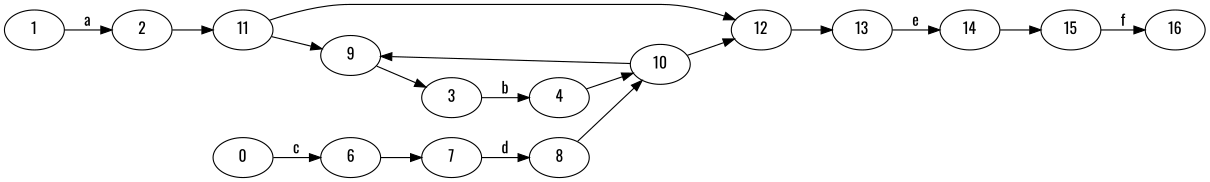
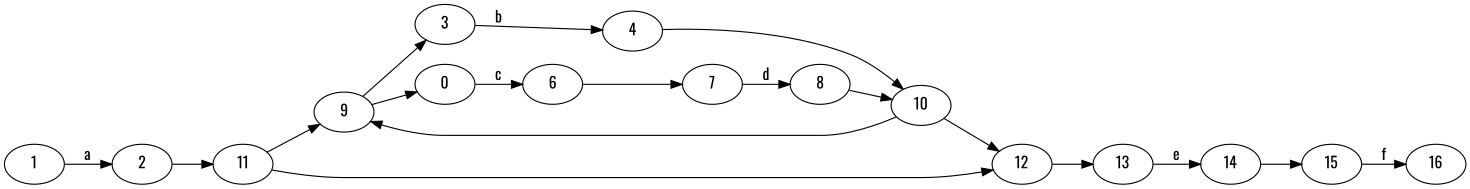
edge "9" -> "0": added
